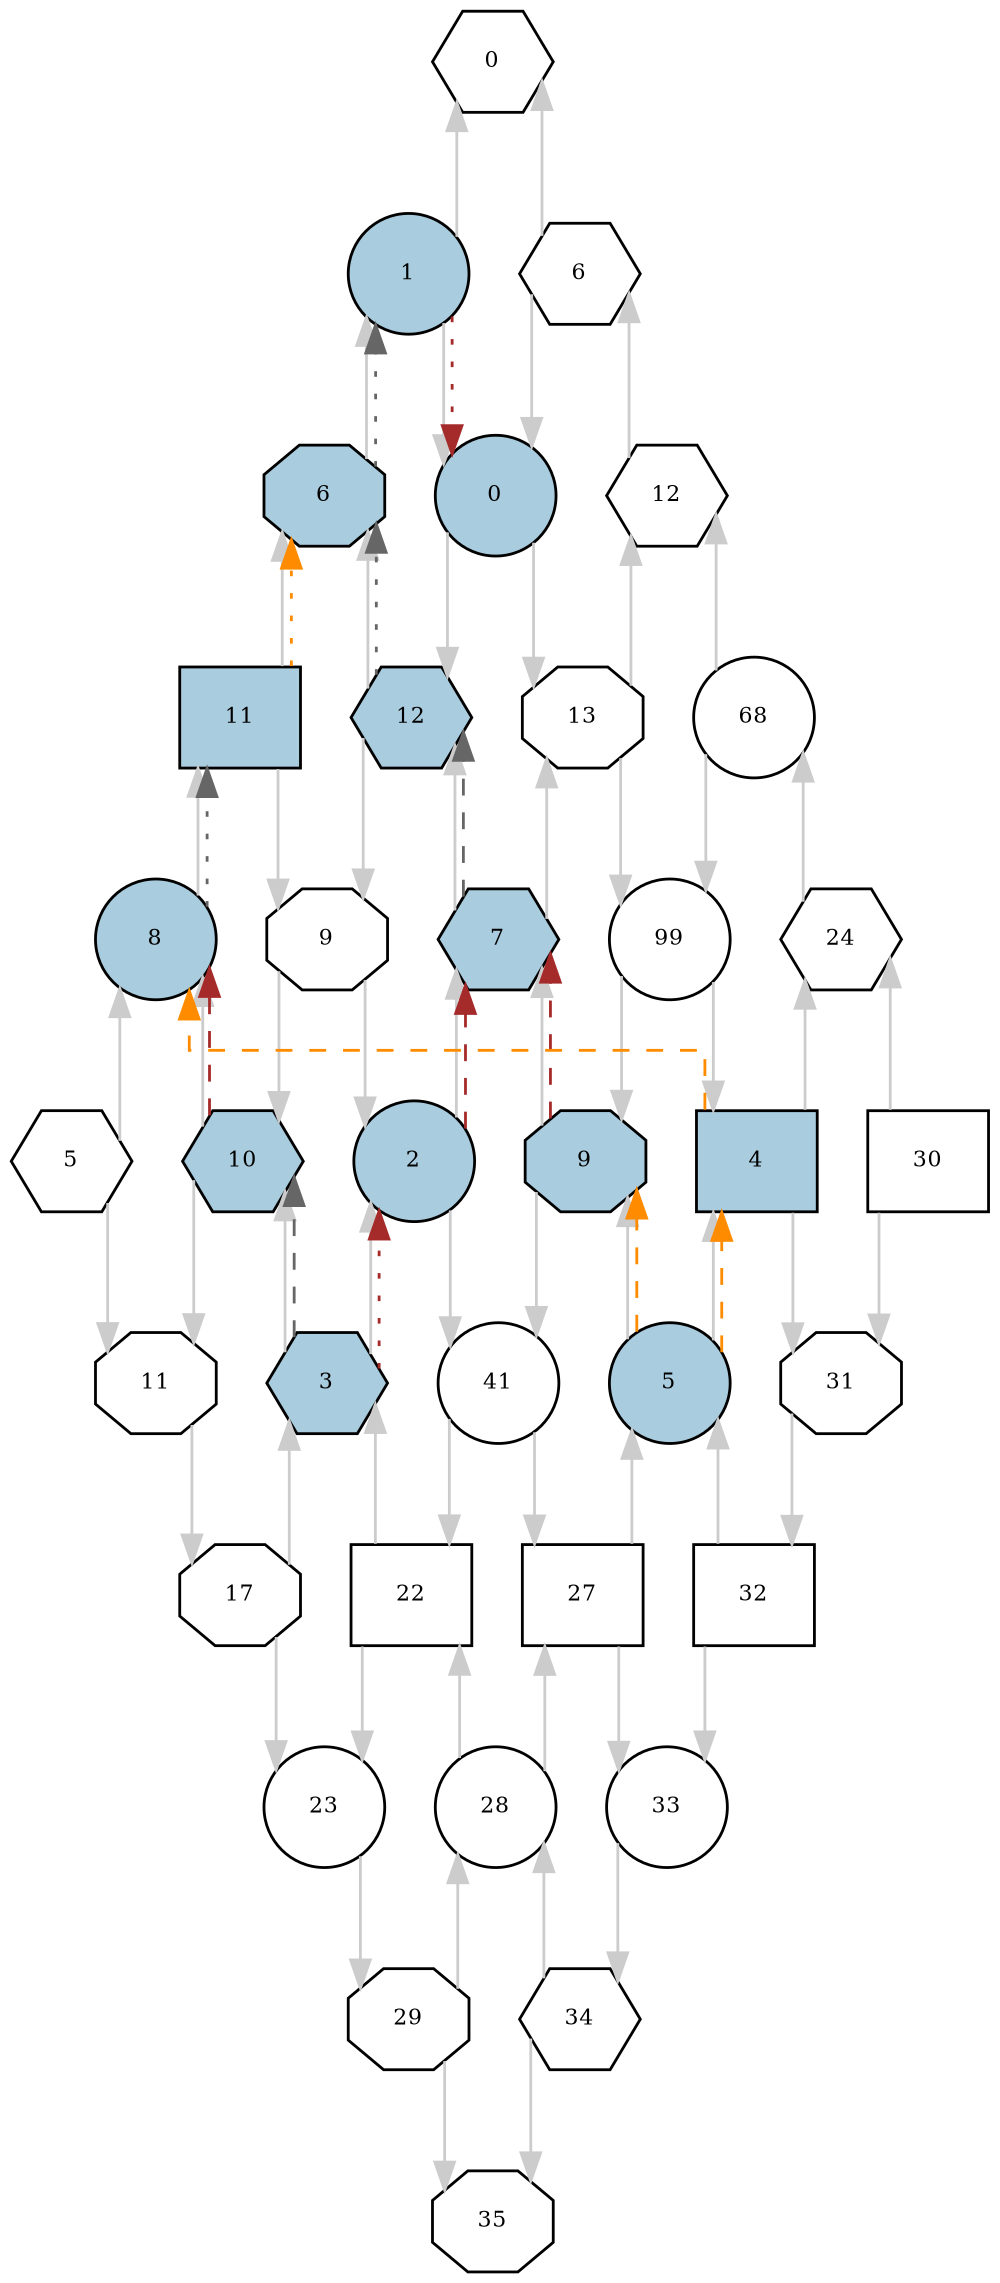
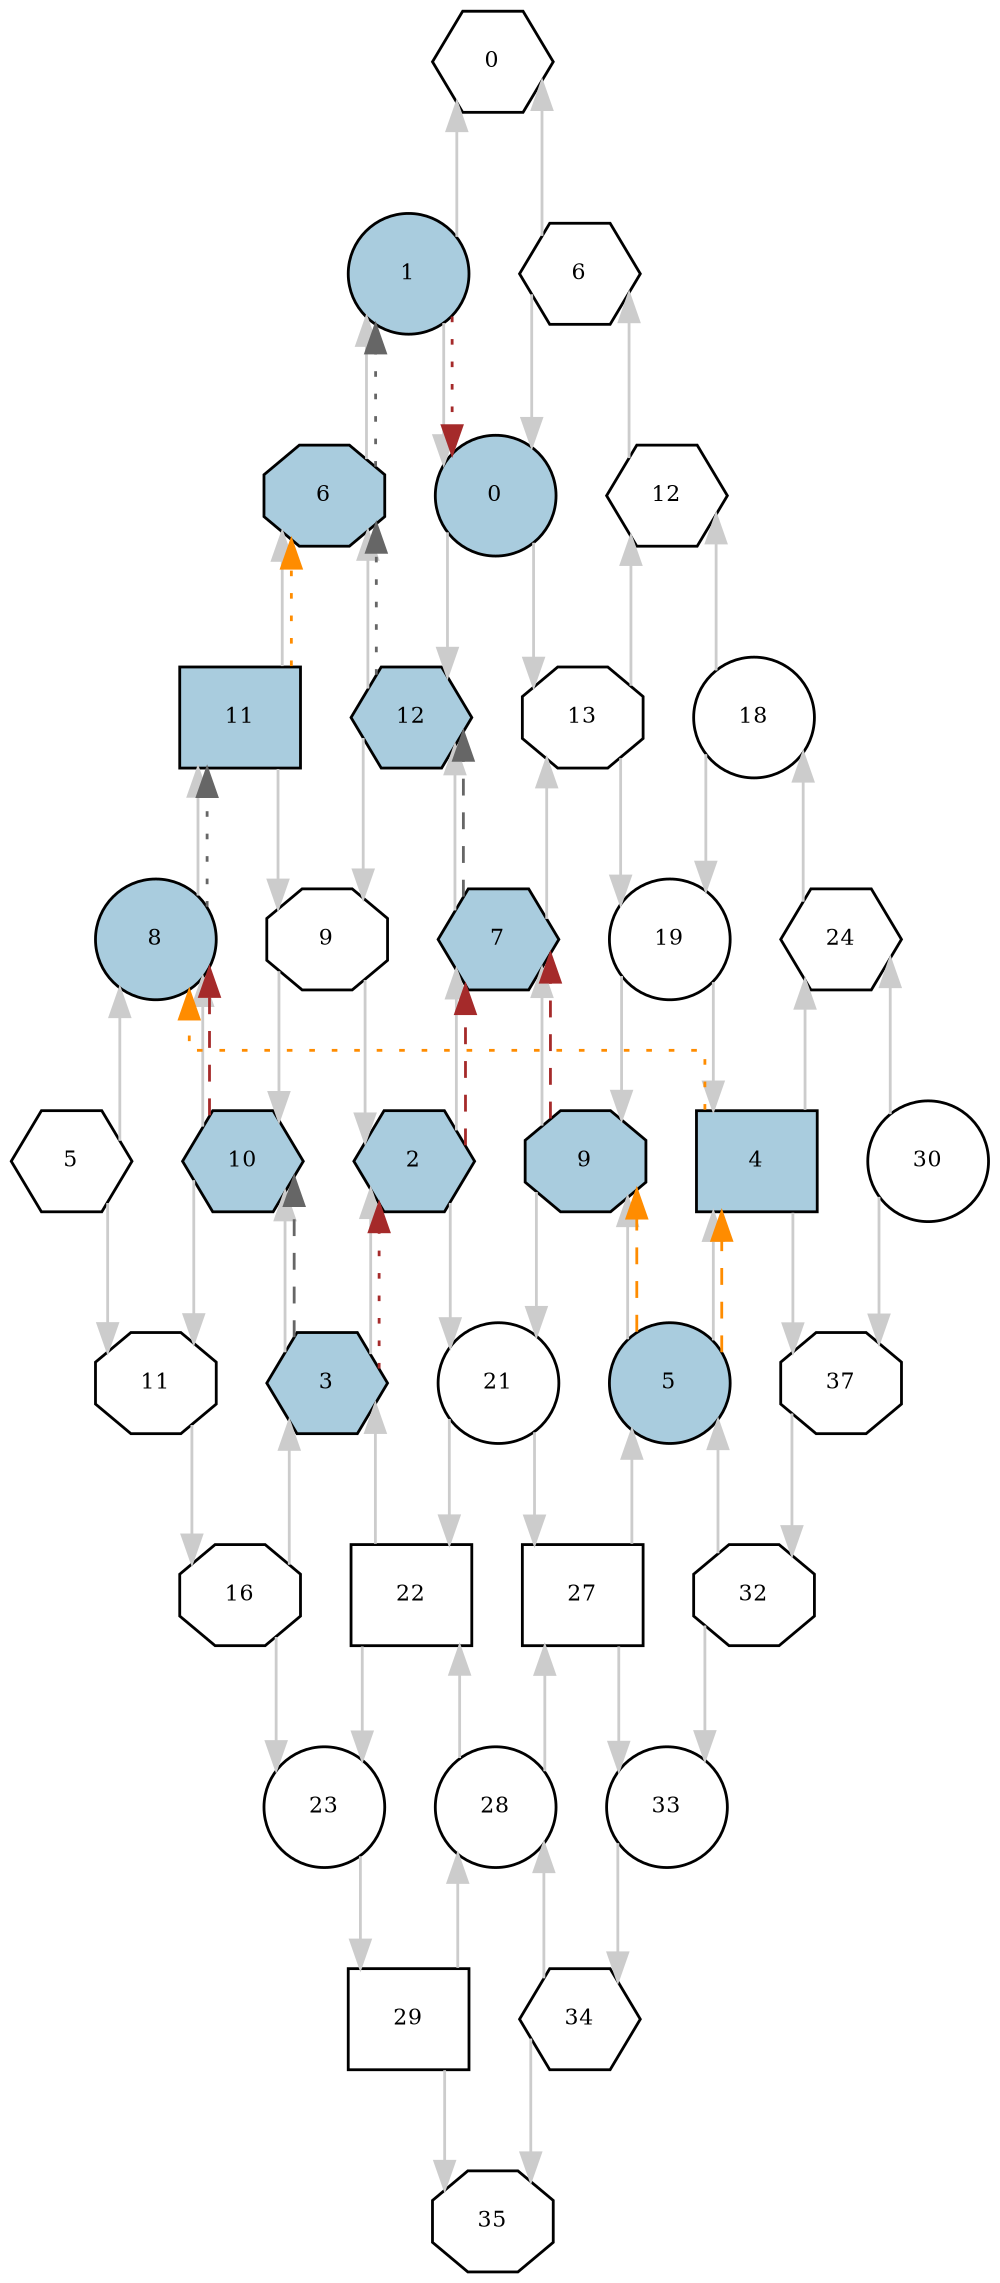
node "68": label "68" -> "18"
node "99": label "99" -> "19"
edge "4" -> "8": style dashed -> dotted
node "2": shape circle -> hexagon
node "30": shape box -> circle
node "41": label "41" -> "21"
node "31": label "31" -> "37"
node "17": label "17" -> "16"
node "32": shape box -> octagon
node "29": shape octagon -> box
